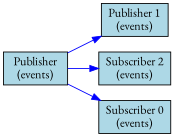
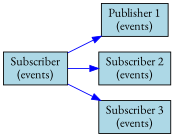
node "Publisher (events)": label "Publisher (events)" -> "Subscriber (events)"
node "Subscriber 0 (events)": label "Subscriber 0 (events)" -> "Subscriber 3 (events)"
